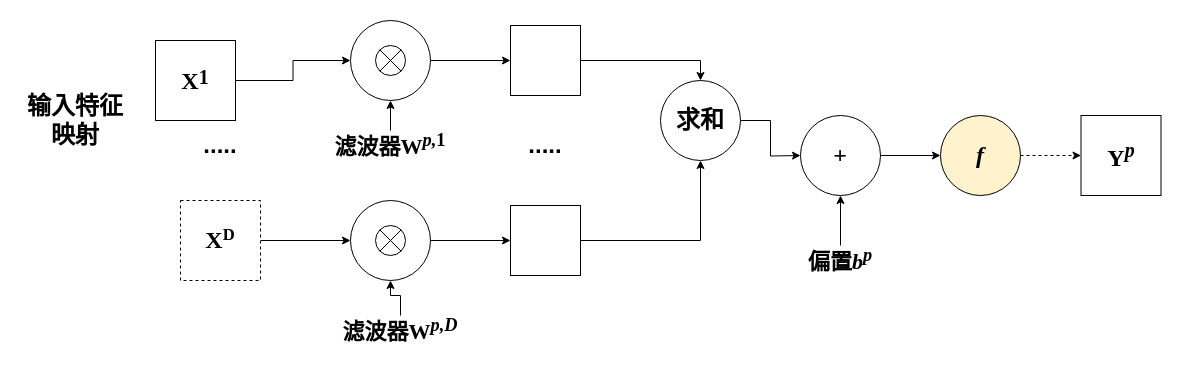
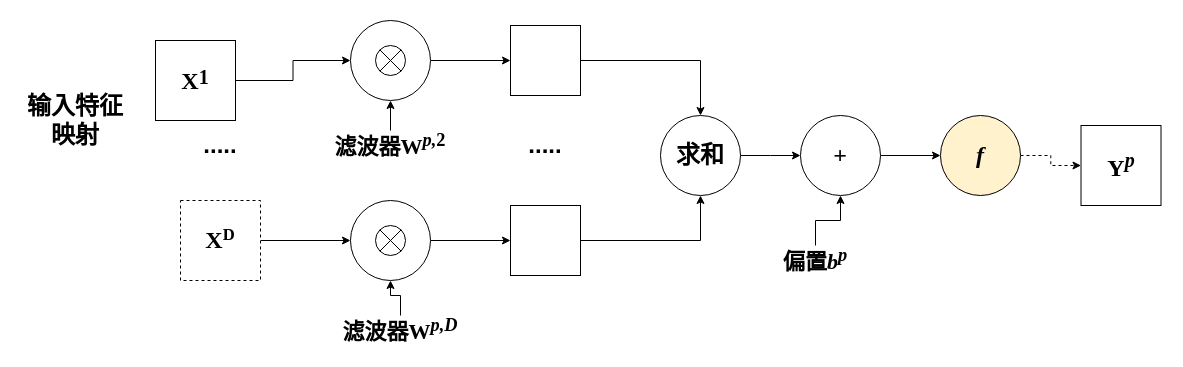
node "求和": moved (701, 121) -> (701, 156)
node "滤波器Wp,1": label "滤波器Wp,1" -> "滤波器Wp,2"
node "Yp": moved (1121, 156) -> (1121, 166)
node "偏置bp": moved (841, 261) -> (816, 261)
